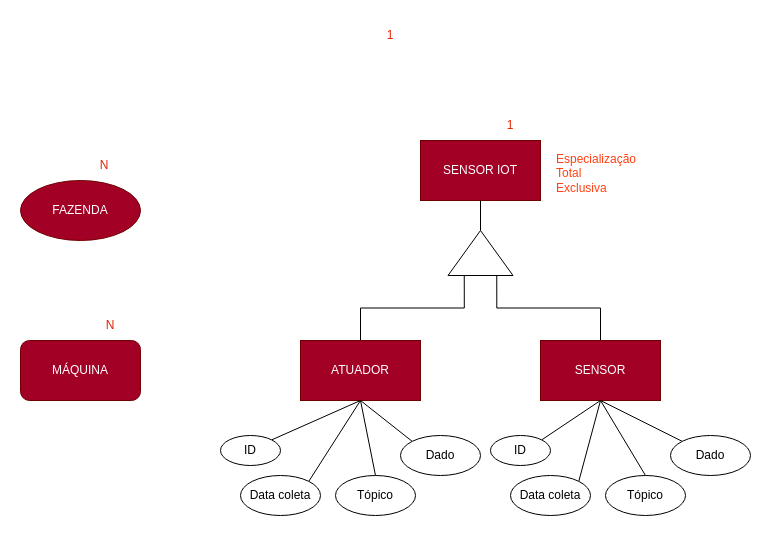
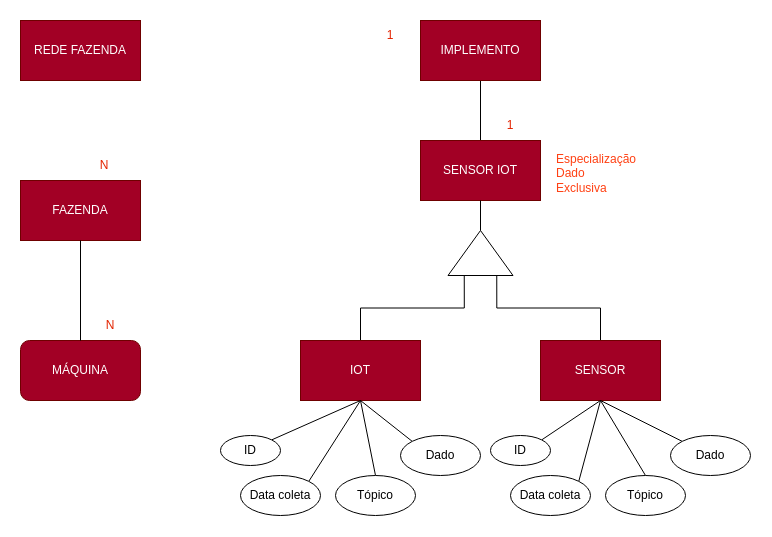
node "REDE FAZENDA": added
node "IMPLEMENTO": added
edge "IMPLEMENTO" -- "SENSOR IOT": added
node "Especialização Total Exclusiva": label "Especialização Total Exclusiva" -> "Especialização Dado Exclusiva"
node "FAZENDA": shape ellipse -> rectangle
edge "FAZENDA" -- "MÁQUINA": added
node "ATUADOR": label "ATUADOR" -> "IOT"
